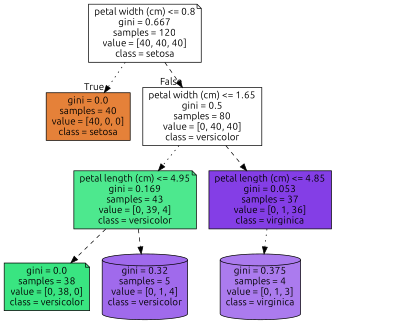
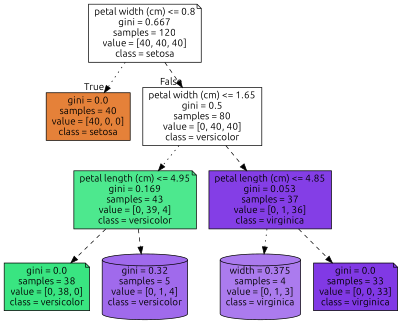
node "gini = 0.375 samples = 4 value = [0, 1, 3] class = virginica": label "gini = 0.375 samples = 4 value = [0, 1, 3] class = virginica" -> "width = 0.375 samples = 4 value = [0, 1, 3] class = virginica"
node "gini = 0.0 samples = 33 value = [0, 0, 33] class = virginica": added
